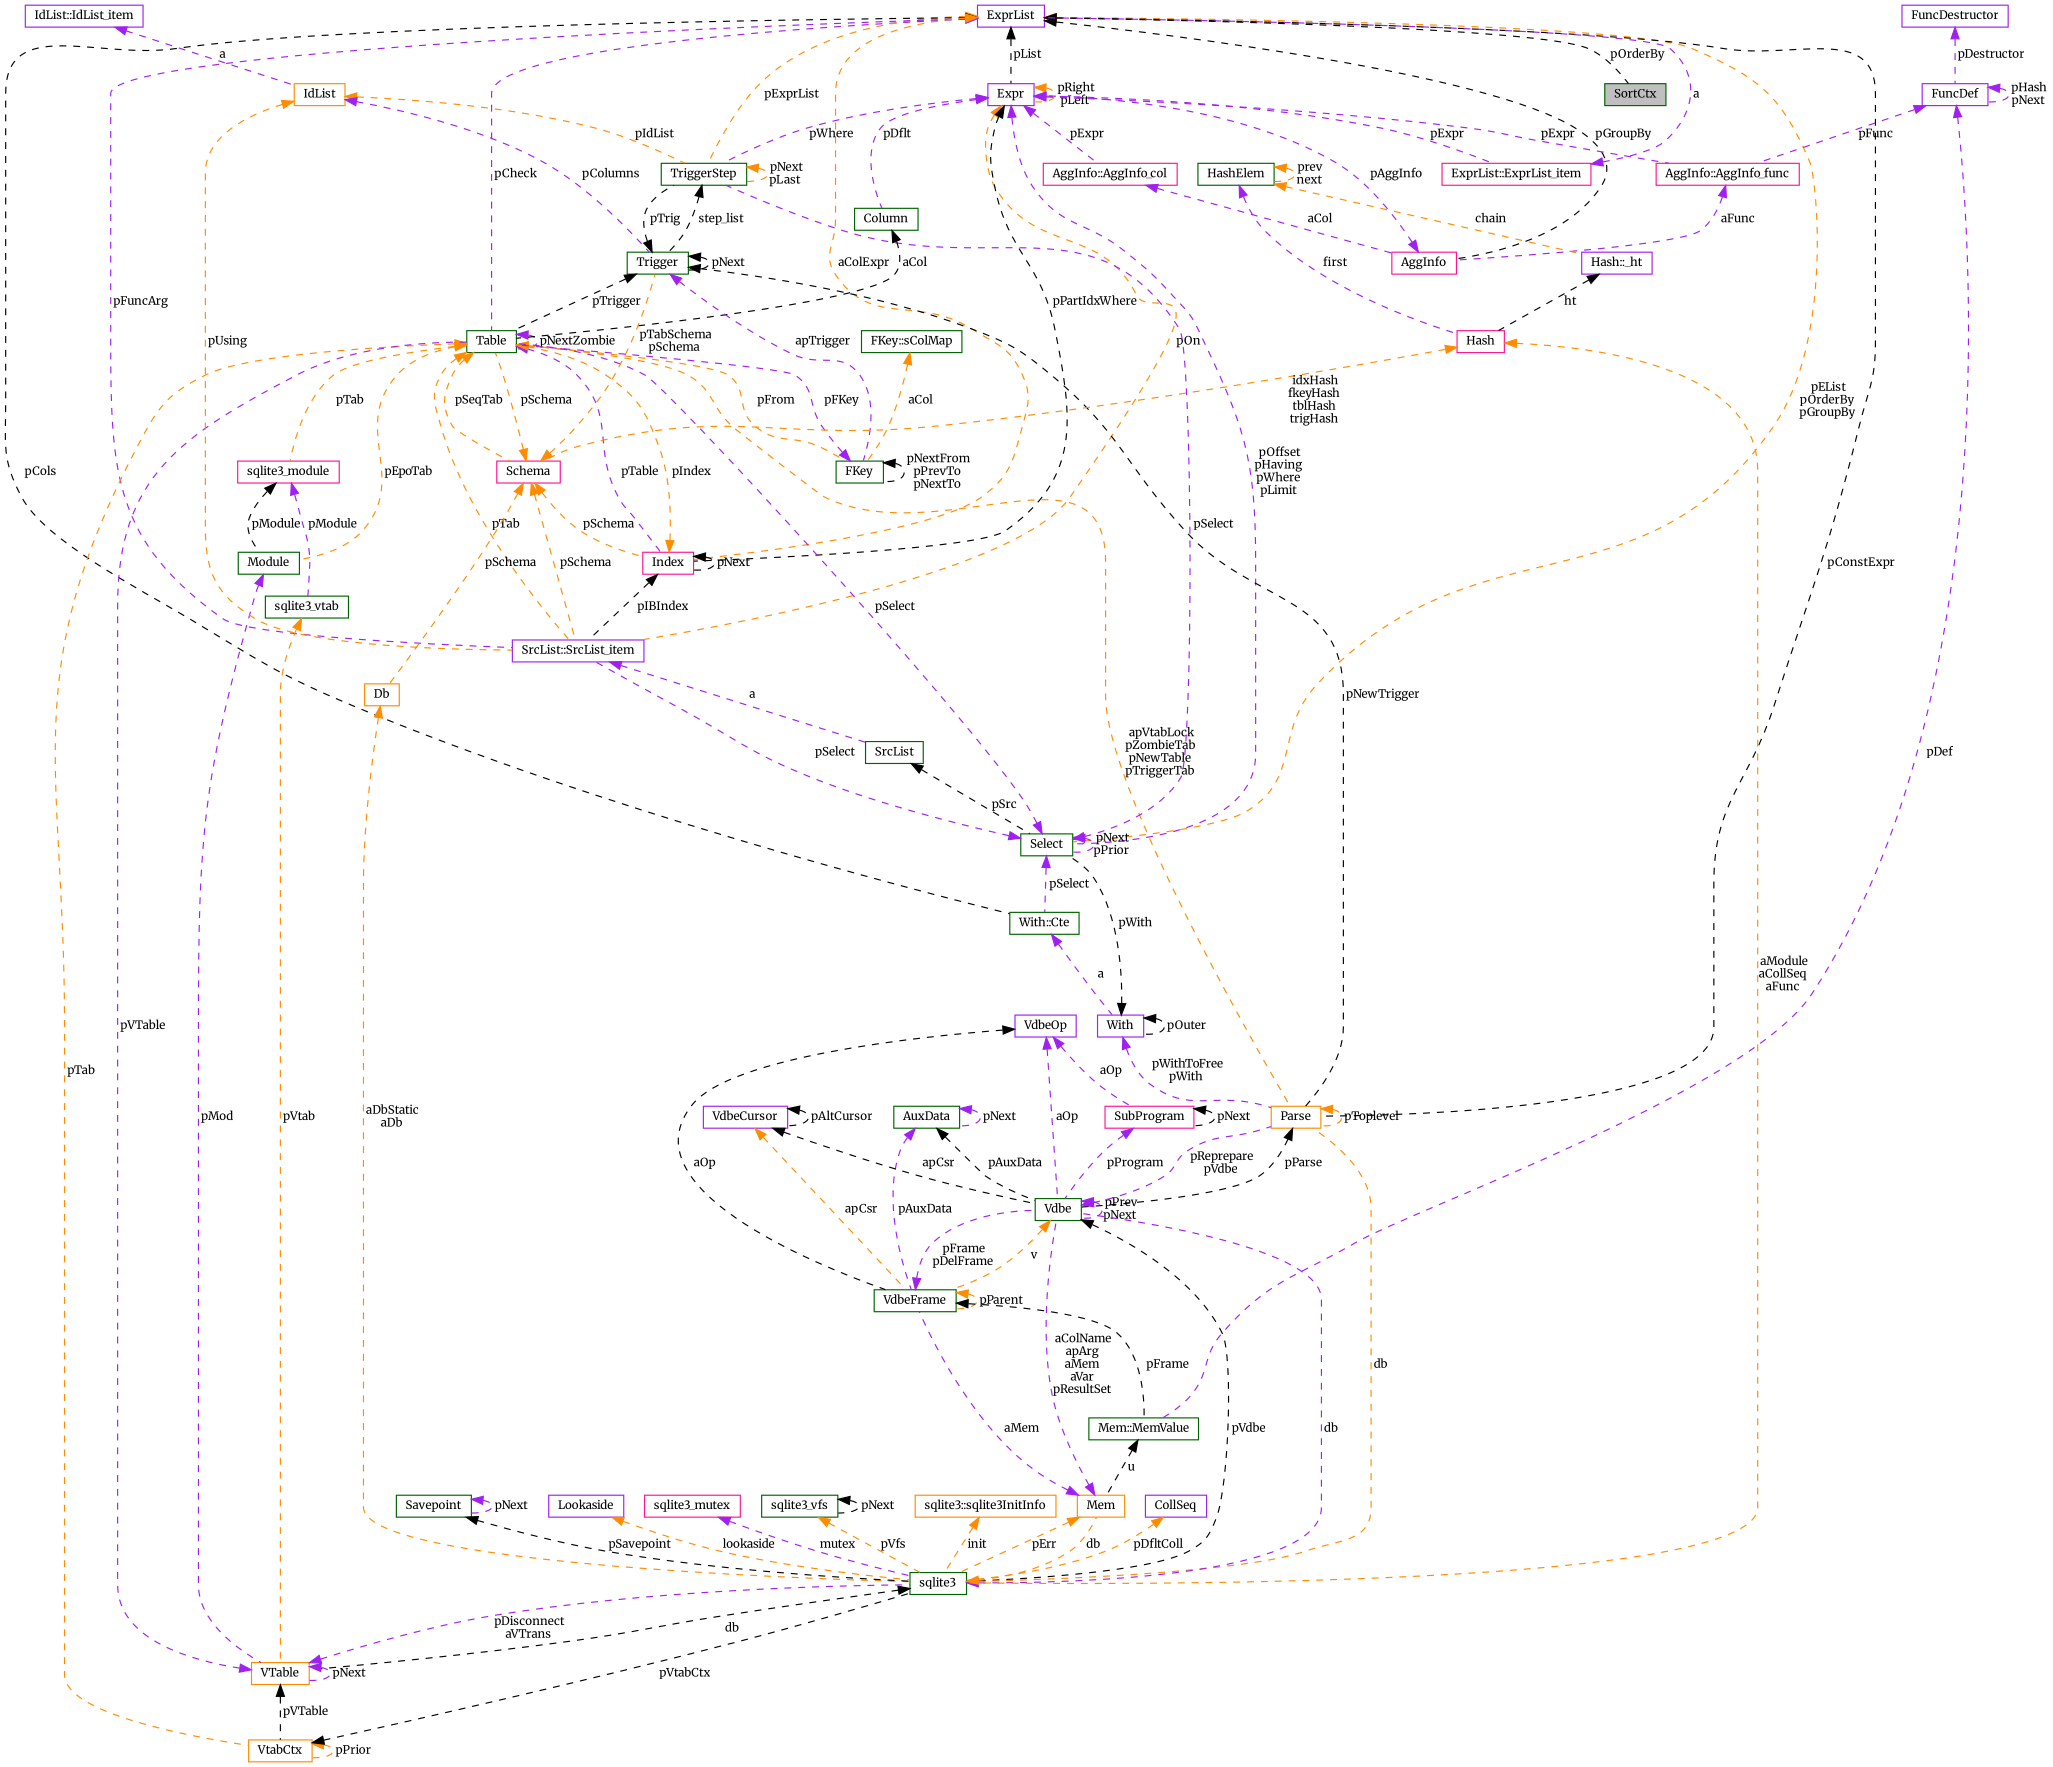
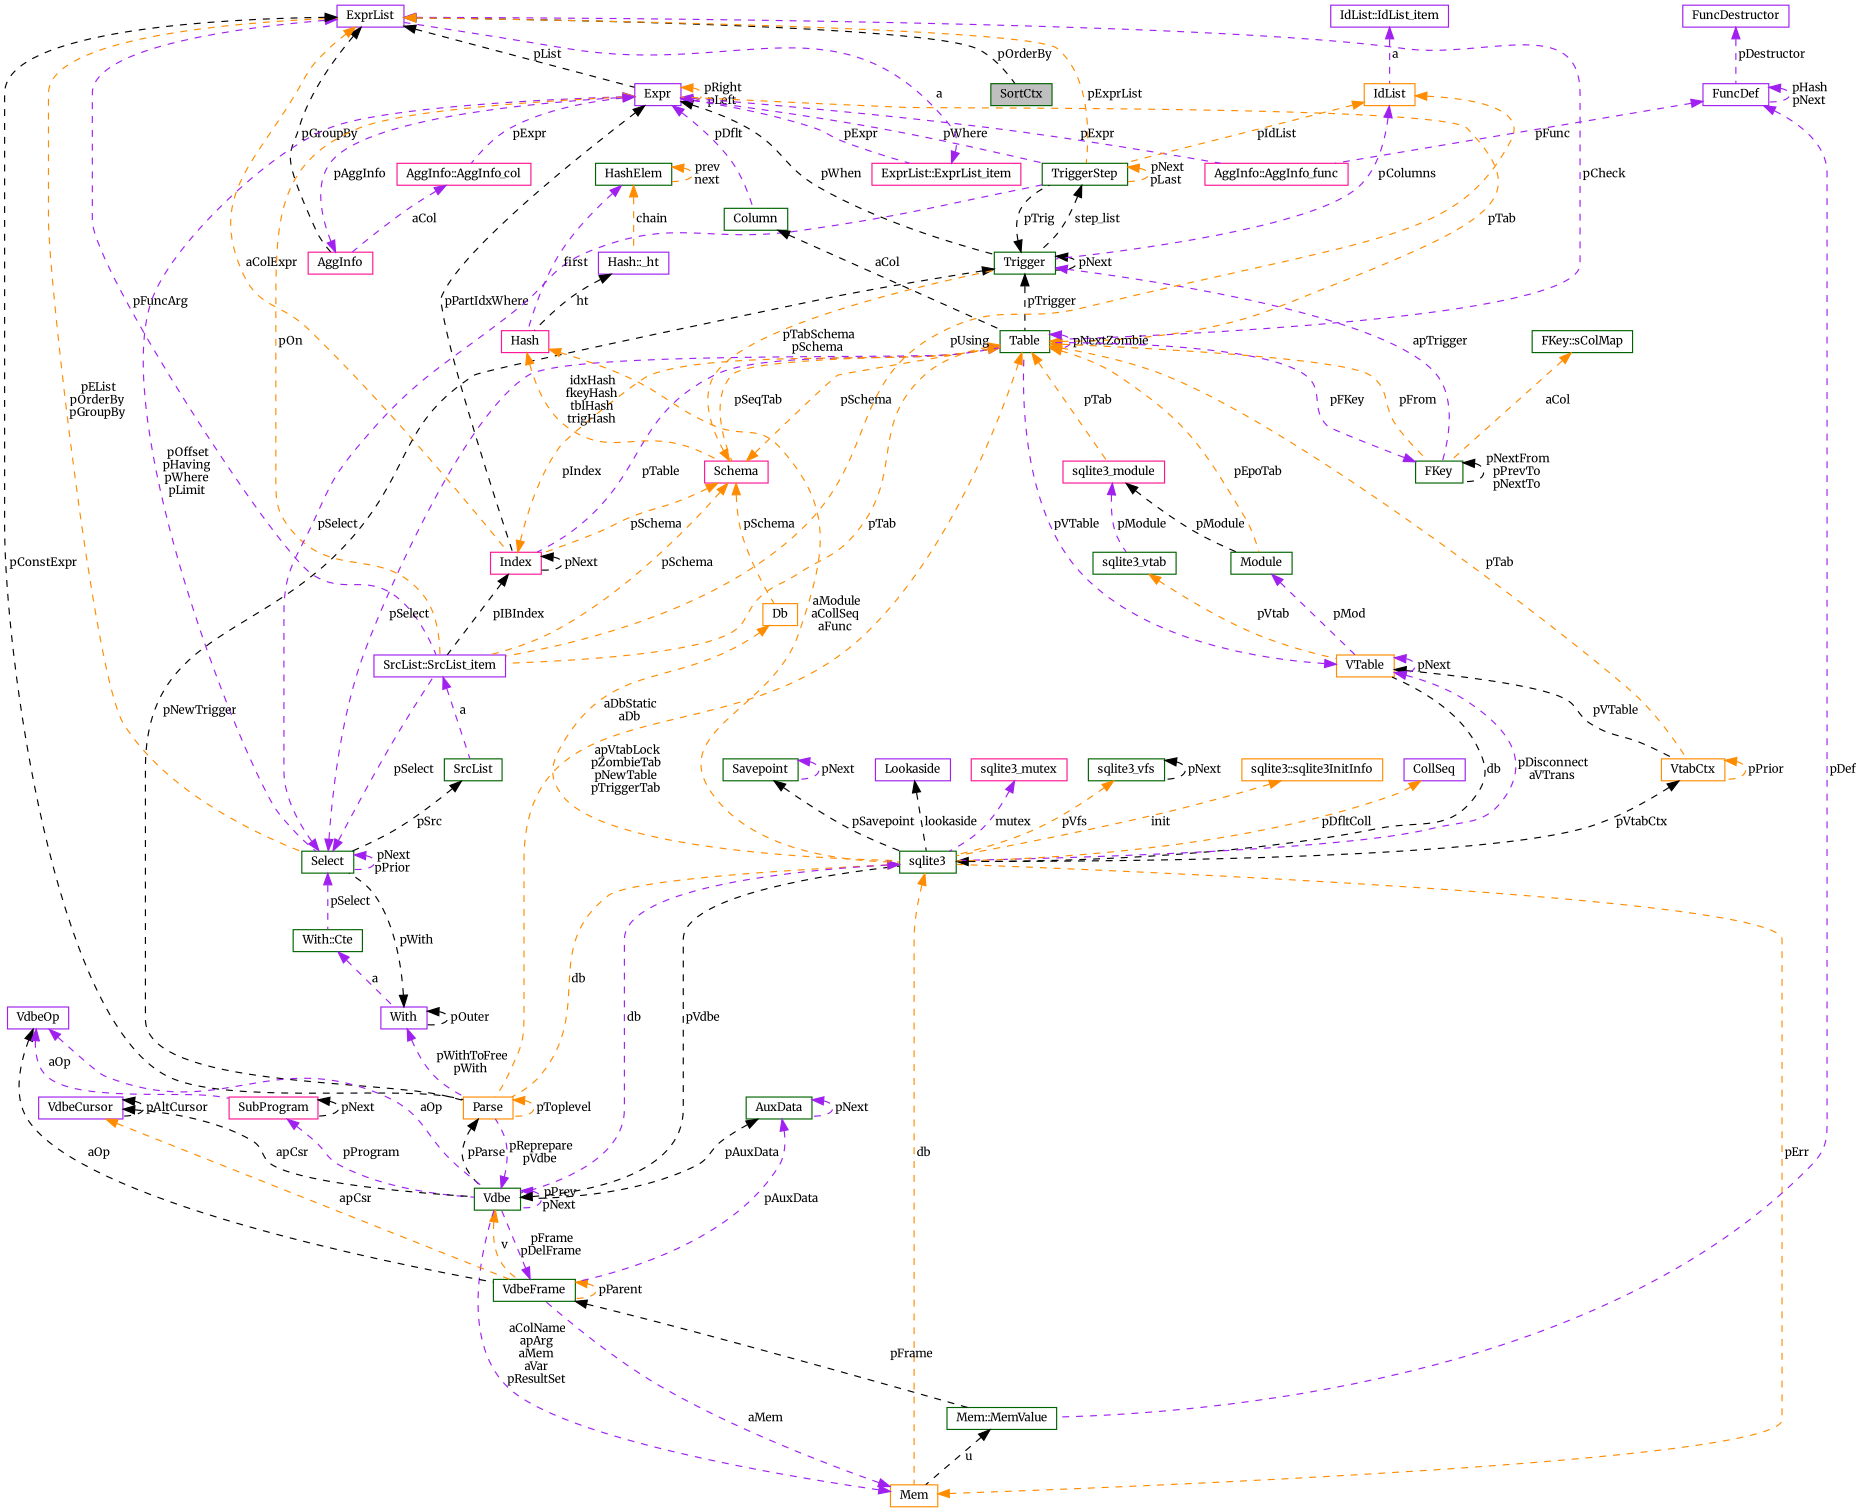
edge "Expr" -> "Table": added, label "pTab"
edge "Trigger" -> "Expr": added, label "pWhen"
edge "AggInfo" -> "AggInfo::AggInfo_func": removed, label "aFunc"
edge "With::Cte" -> "ExprList": removed, label "pCols"
edge "sqlite3" -> "Lookaside": color darkorange -> black
